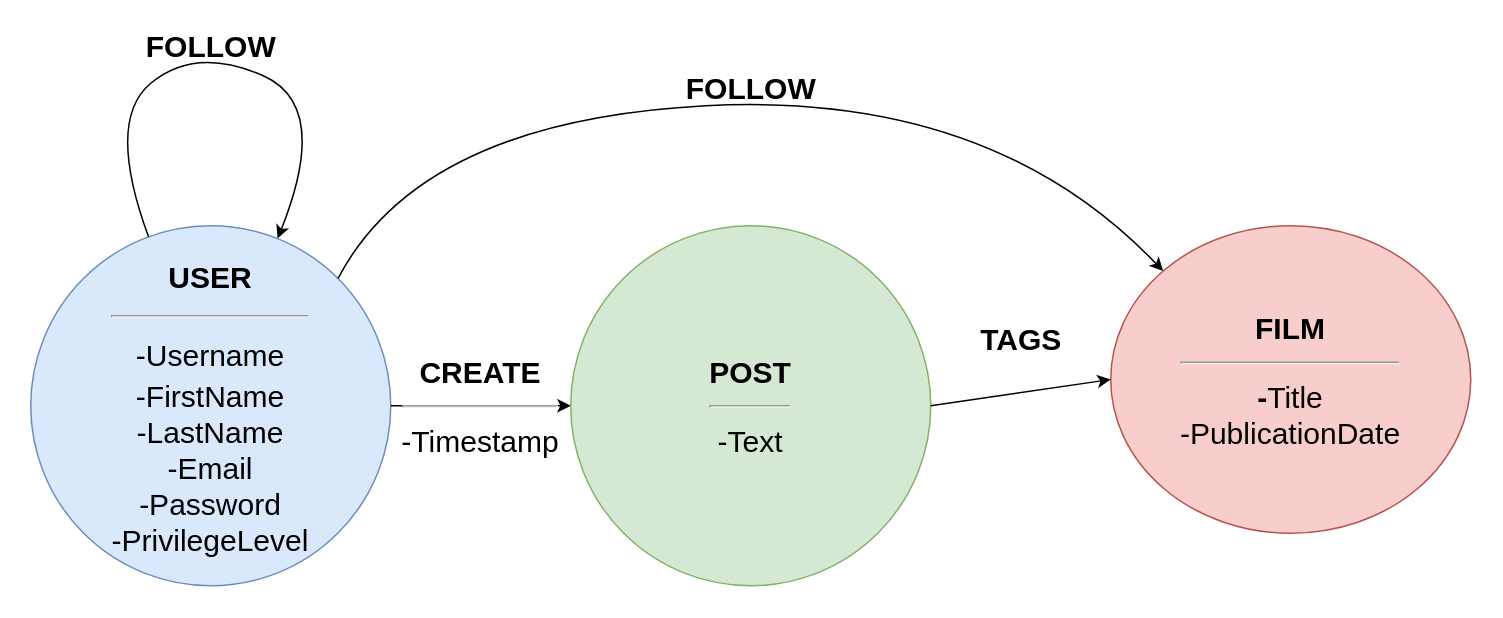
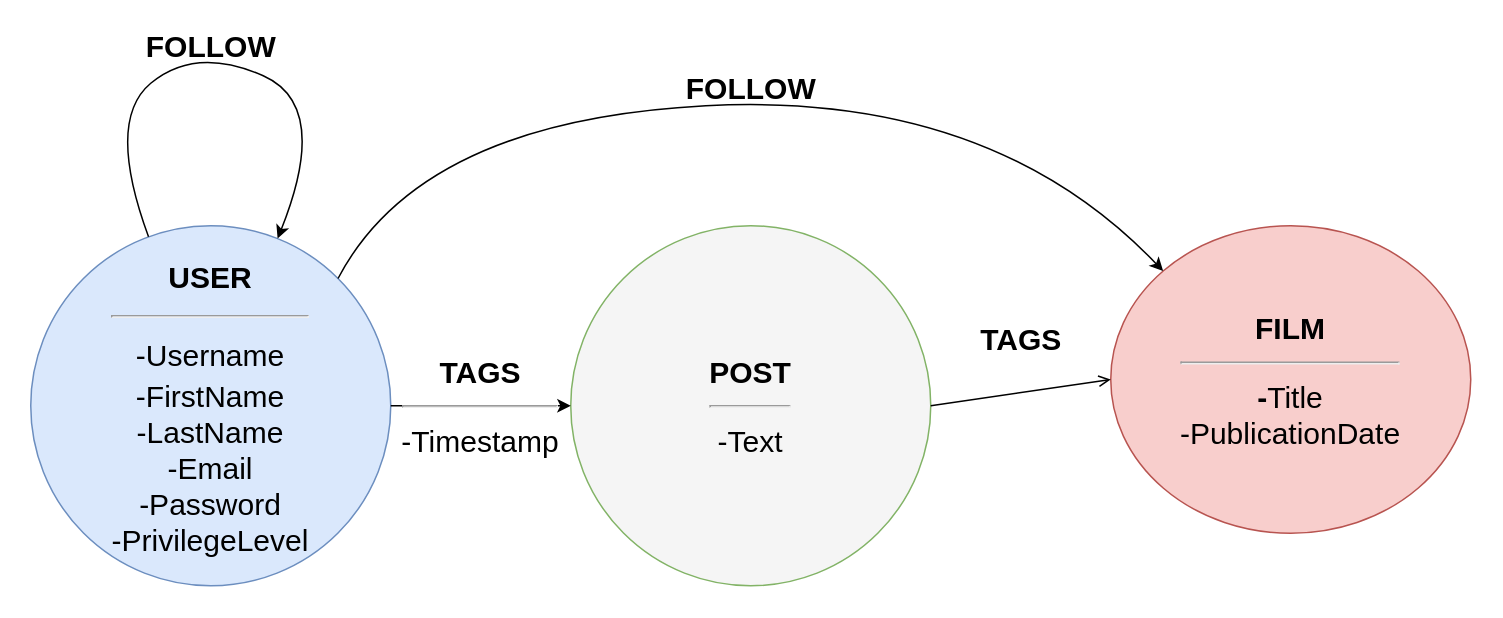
edge "POST -Text" -> "FILM -Title -PublicationDate": arrowhead classic -> open
node "CREATE -Timestamp": label "CREATE -Timestamp" -> "TAGS -Timestamp"
node "POST -Text": fillcolor #d5e8d4 -> #f5f5f5
